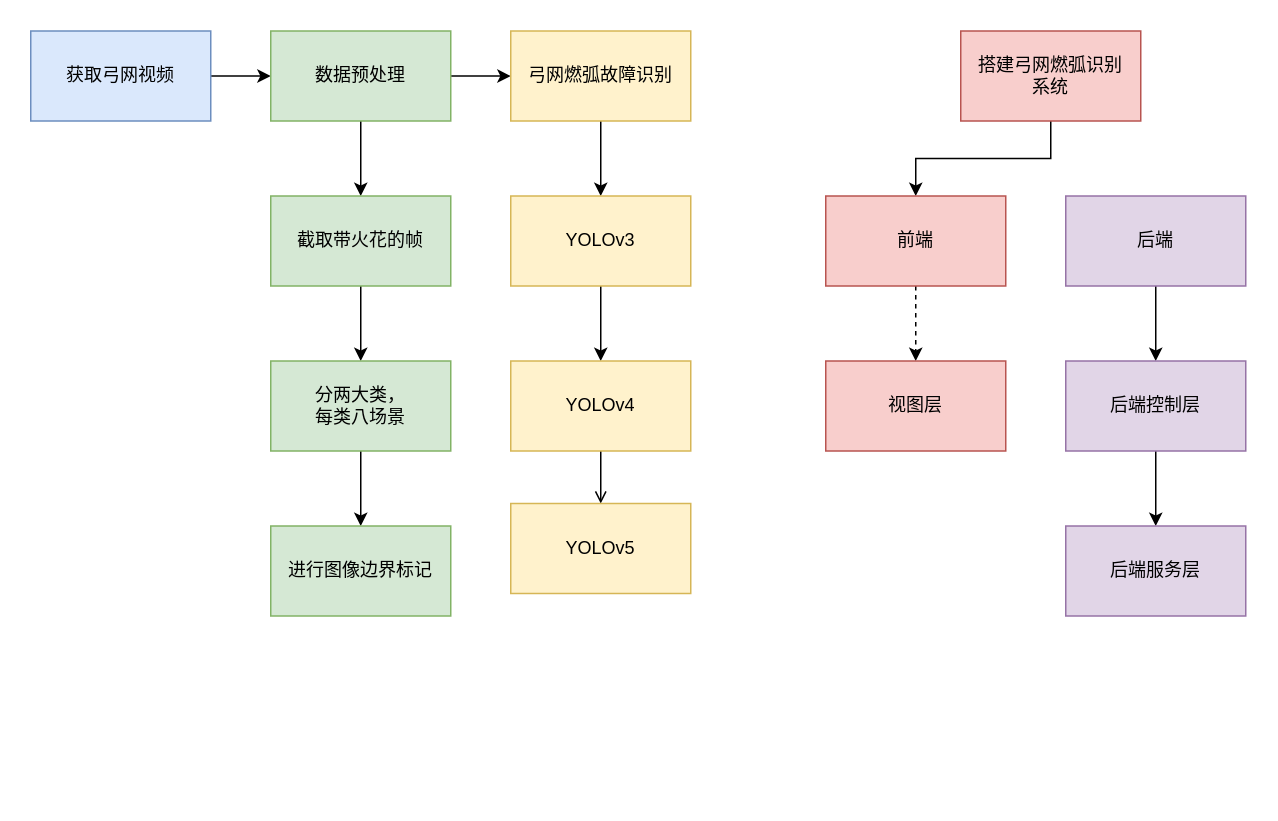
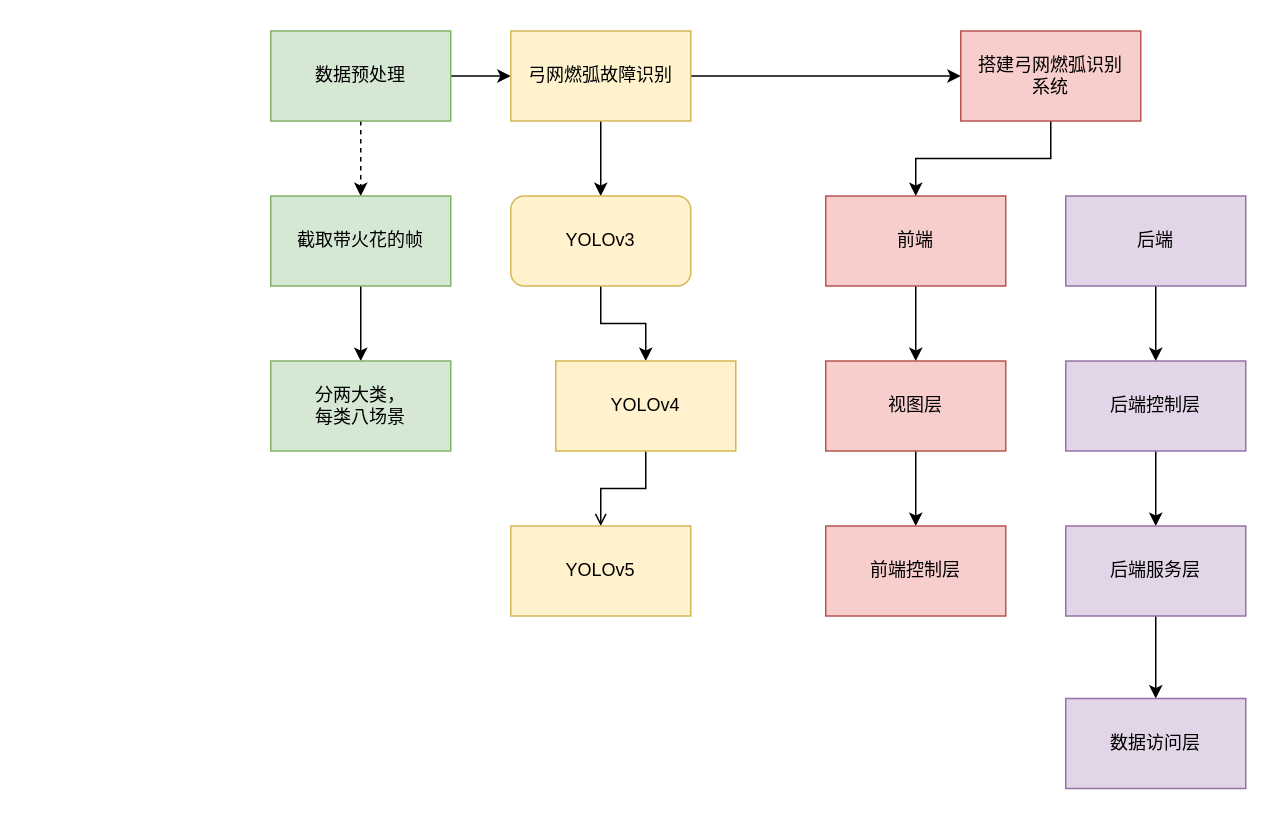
node "获取弓网视频": removed
edge "获取弓网视频" -> "数据预处理": removed
edge "弓网燃弧故障识别" -> "搭建弓网燃弧识别 系统": added
edge "数据预处理" -> "截取带火花的帧": style solid -> dashed
node "YOLOv3": shape rectangle -> rounded rectangle
edge "前端" -> "视图层": style dashed -> solid
node "YOLOv4": moved (601, 406) -> (646, 406)
edge "分两大类， 每类八场景" -> "进行图像边界标记": removed
edge "视图层" -> "前端控制层": added
node "YOLOv5": moved (601, 548) -> (601, 571)
node "进行图像边界标记": removed
node "前端控制层": added
edge "后端服务层" -> "数据访问层": added
node "数据访问层": added
